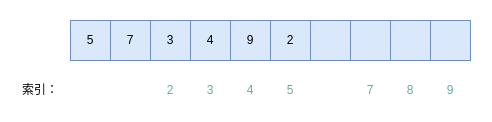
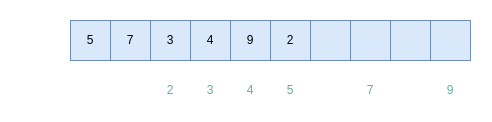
node "索引：": removed
node "8": removed
